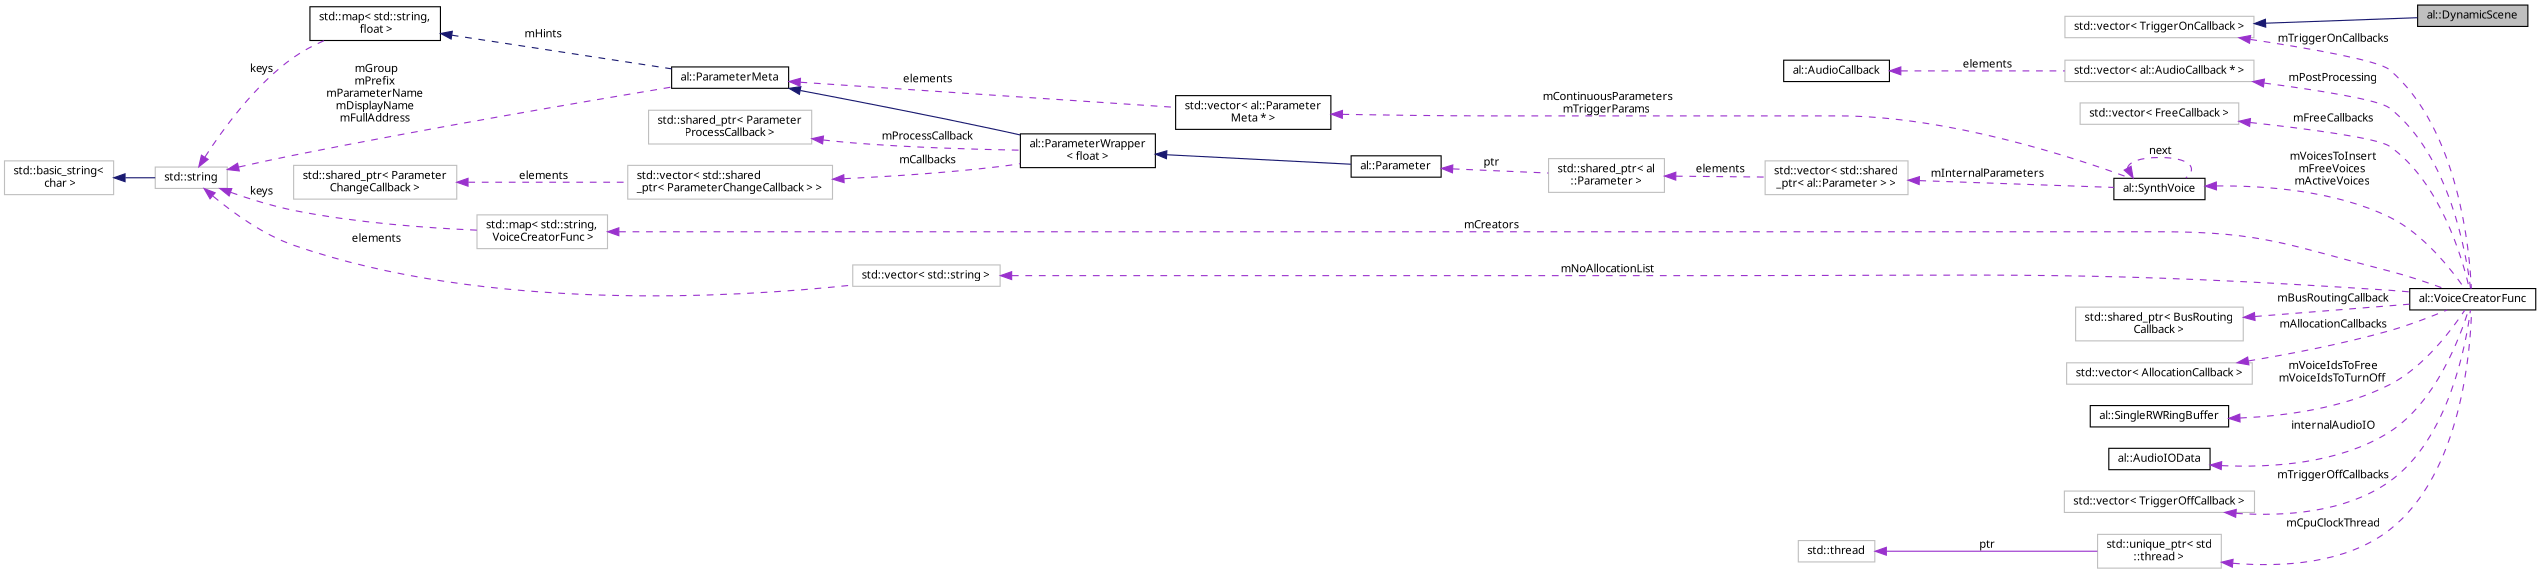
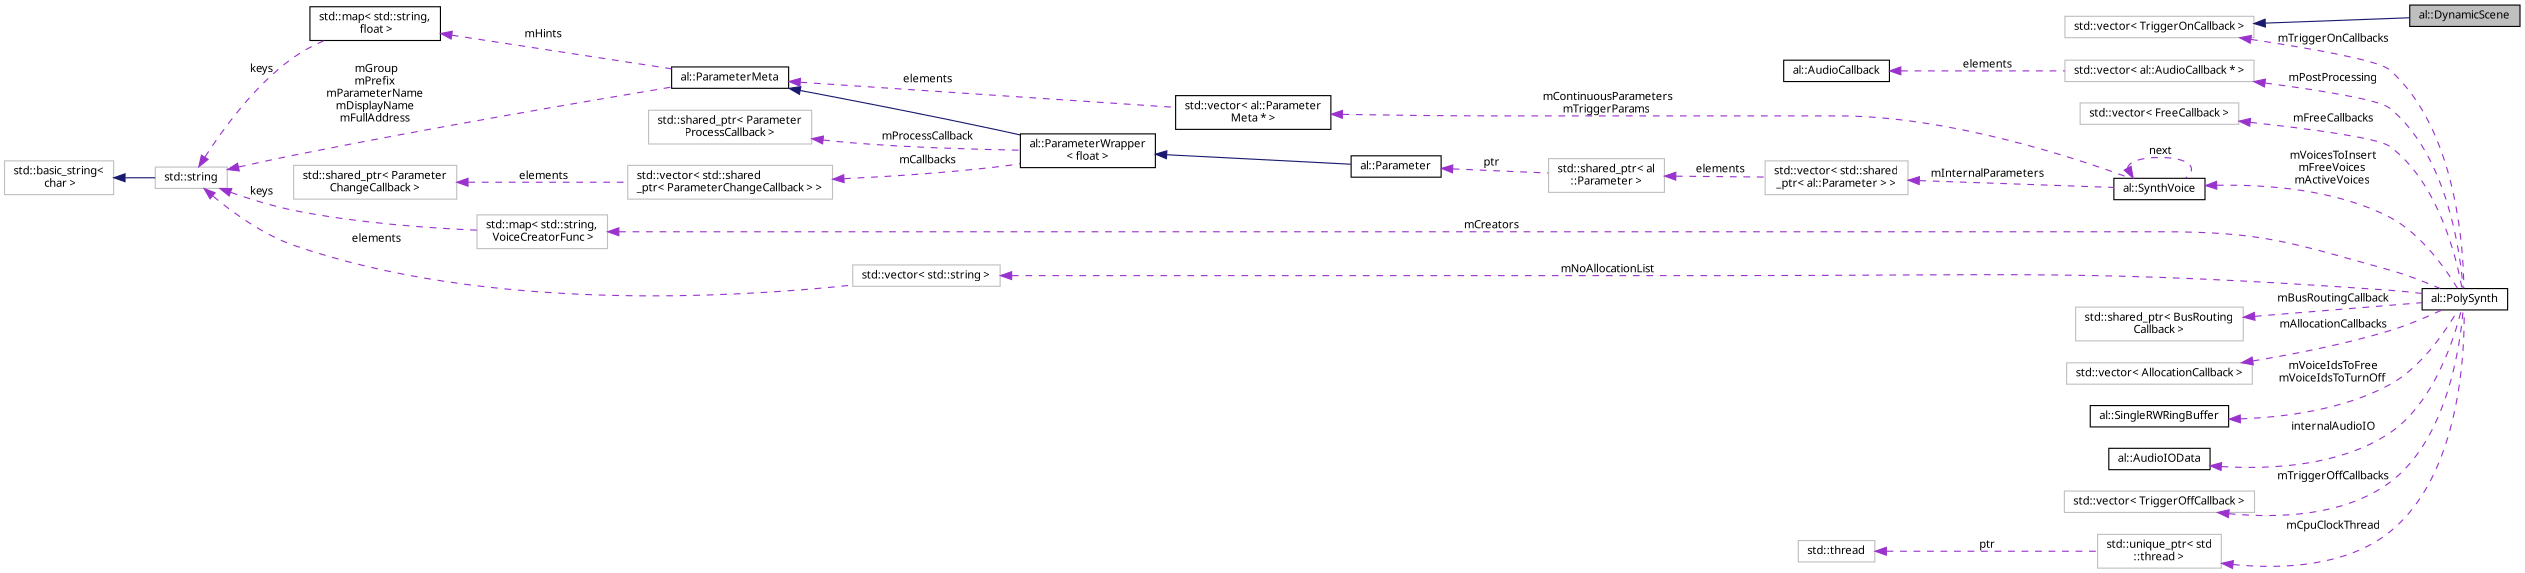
edge "al::ParameterMeta" -> "std::map< std::string, float >": color midnightblue -> darkorchid3
node "al::VoiceCreatorFunc": label "al::VoiceCreatorFunc" -> "al::PolySynth"
edge "std::unique_ptr< std ::thread >" -> "std::thread": style solid -> dashed
